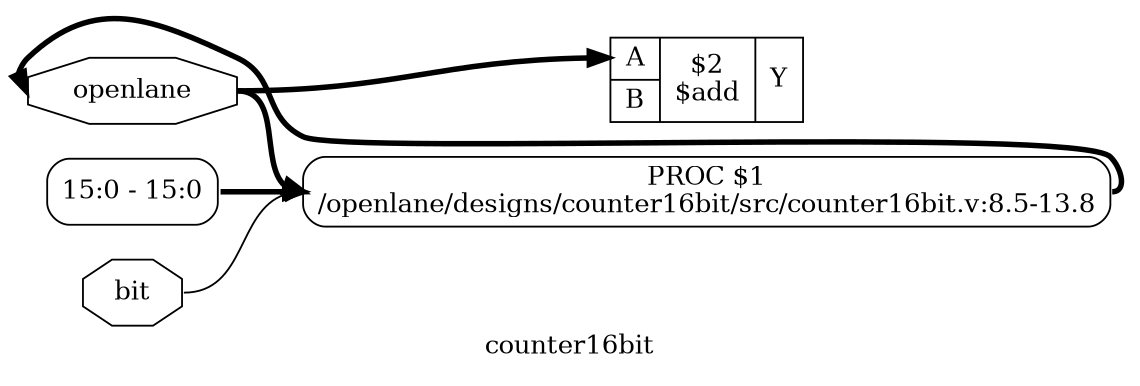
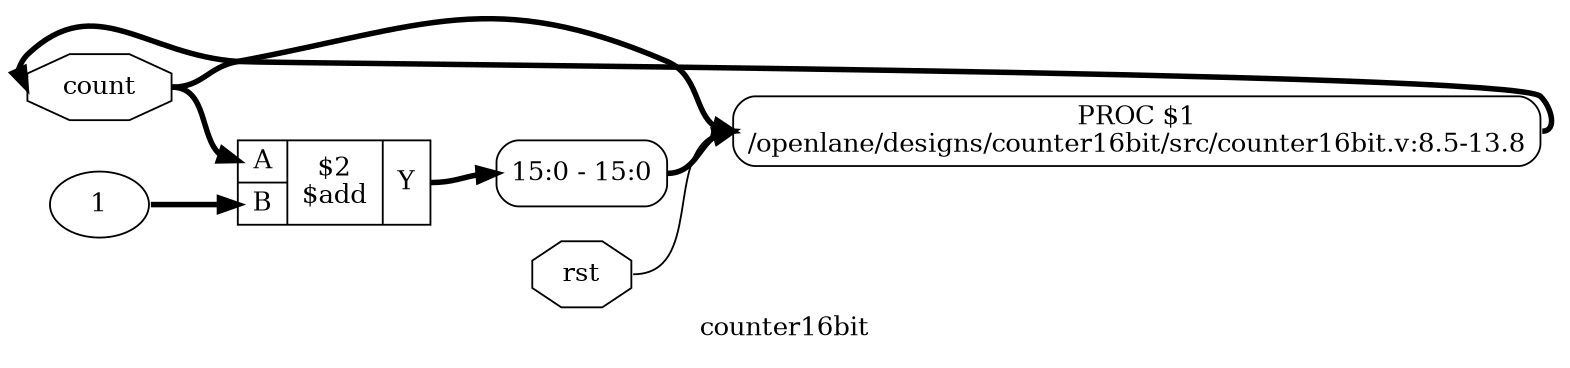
node "openlane": label "openlane" -> "count"
edge "A" -> "15:0 - 15:0": added
node "1": added
node "bit": label "bit" -> "rst"
